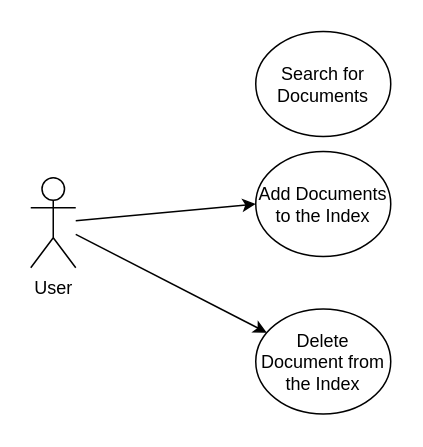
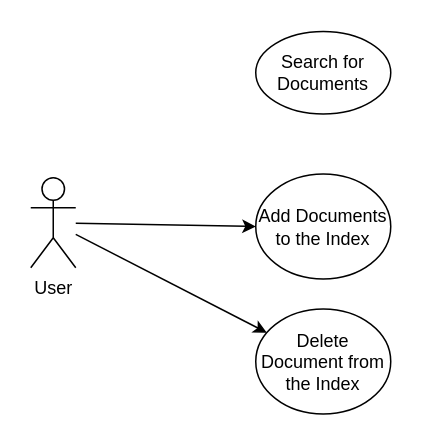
node "Search for Documents": size 135x105 -> 135x83
node "Add Documents to the Index": moved (323, 204) -> (323, 227)
